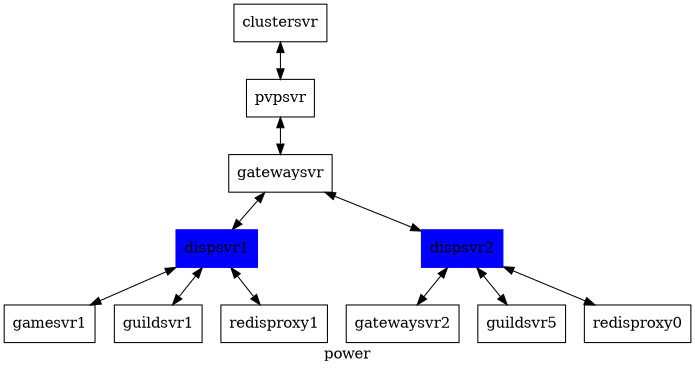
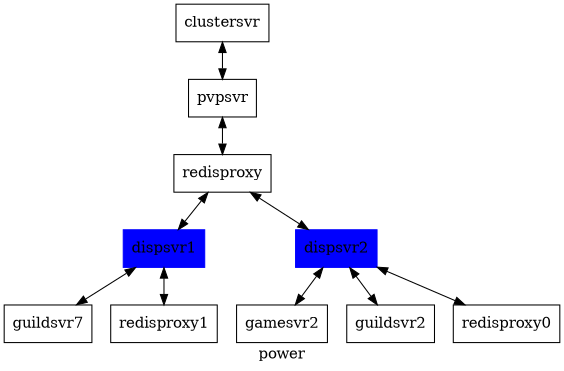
node "gatewaysvr": label "gatewaysvr" -> "redisproxy"
node "gamesvr1": removed
node "guildsvr1": label "guildsvr1" -> "guildsvr7"
node "gatewaysvr2": label "gatewaysvr2" -> "gamesvr2"
node "guildsvr5": label "guildsvr5" -> "guildsvr2"
